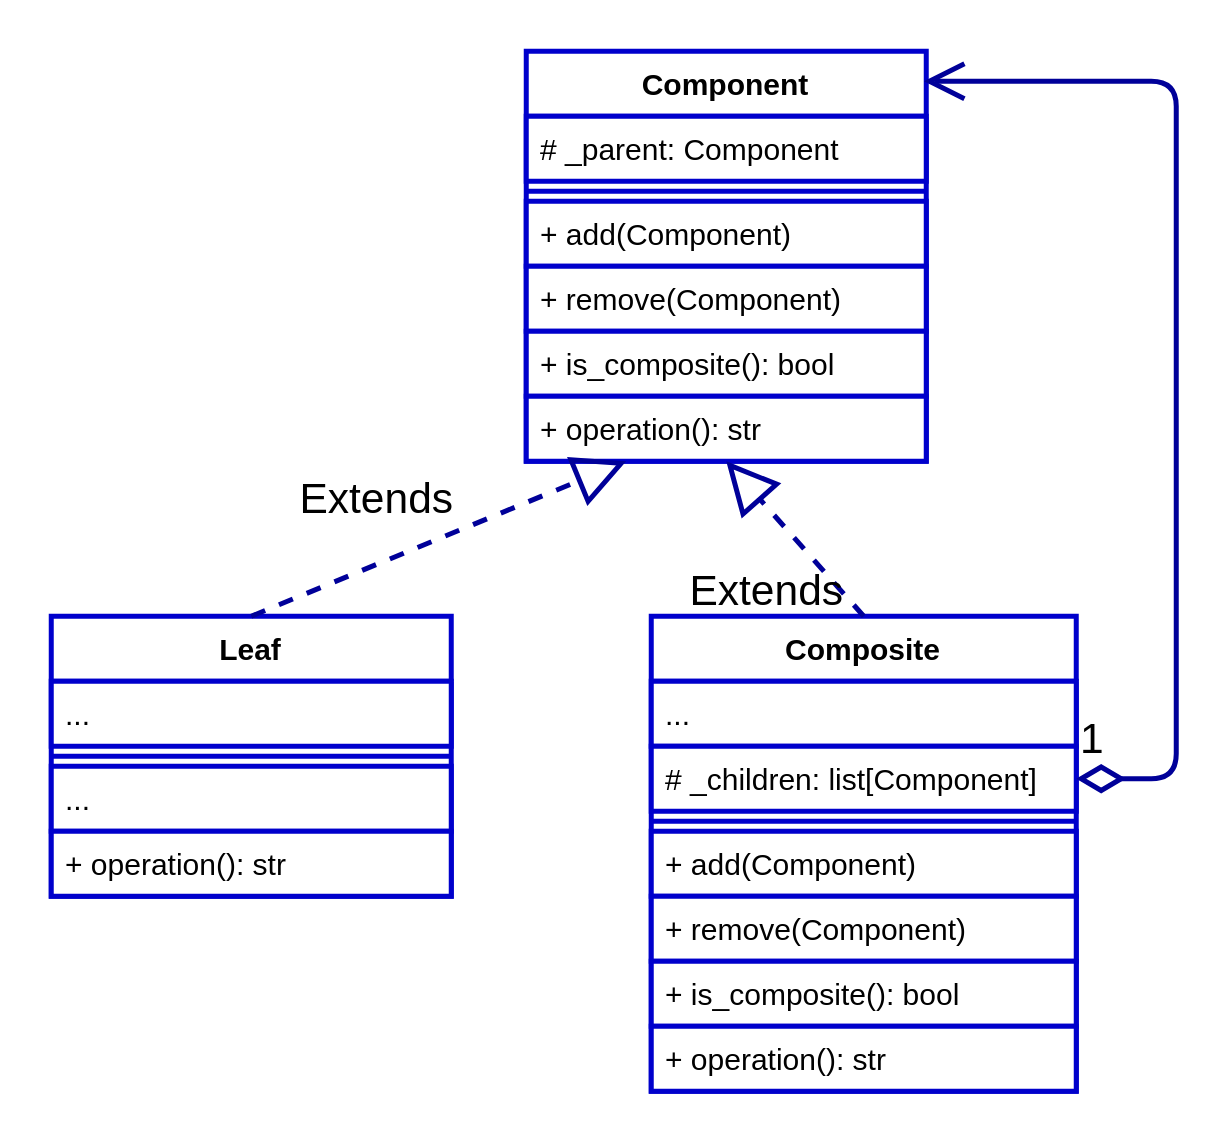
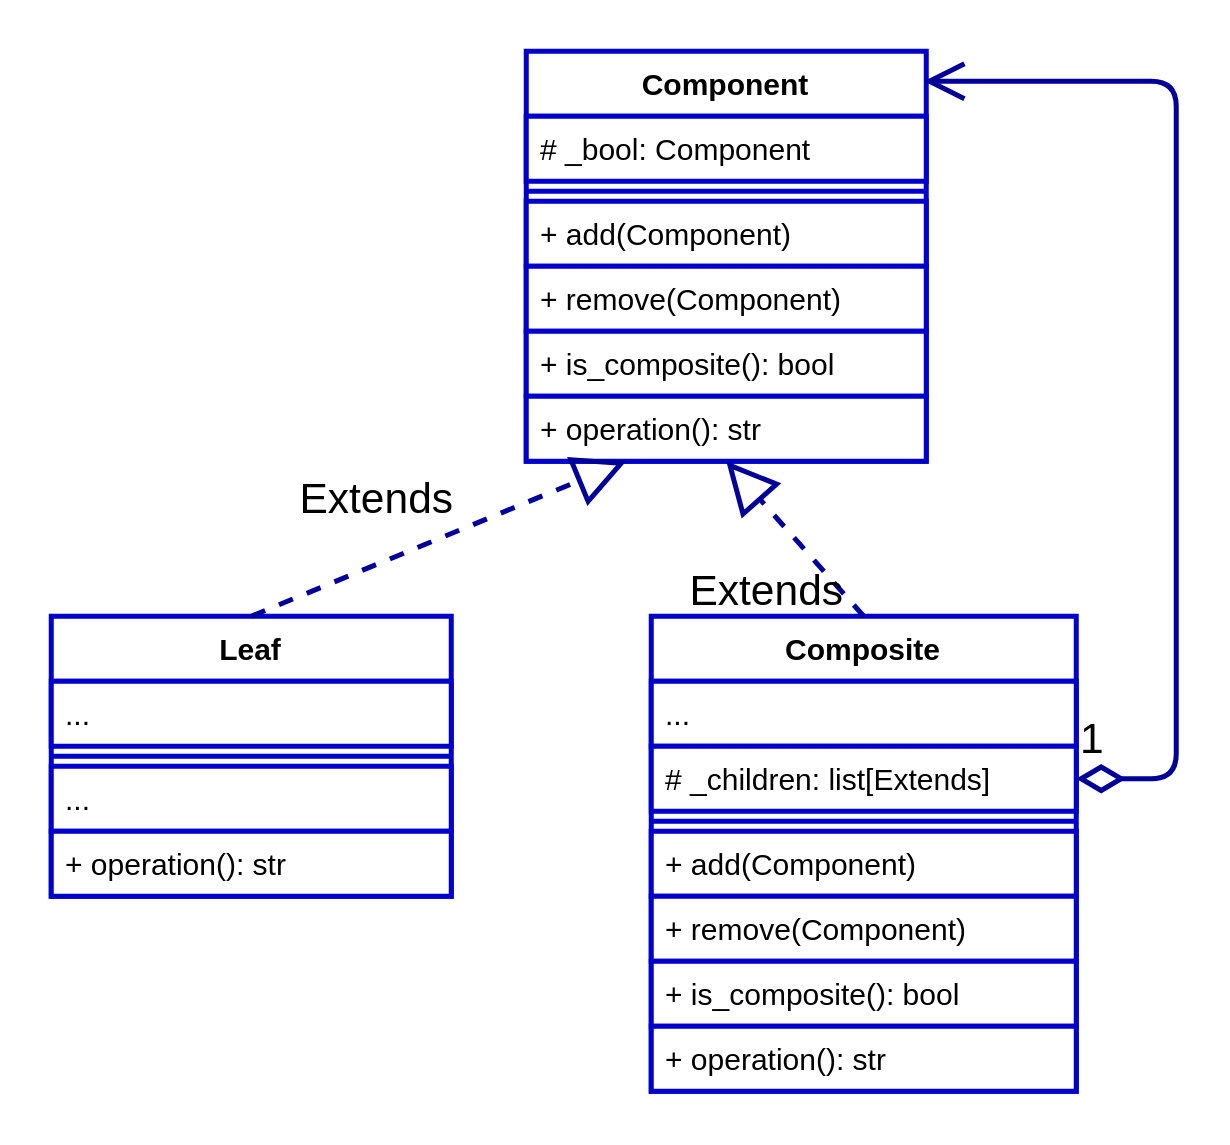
node "# _parent: Component": label "# _parent: Component" -> "# _bool: Component"
node "# _children: list[Component]": label "# _children: list[Component]" -> "# _children: list[Extends]"
